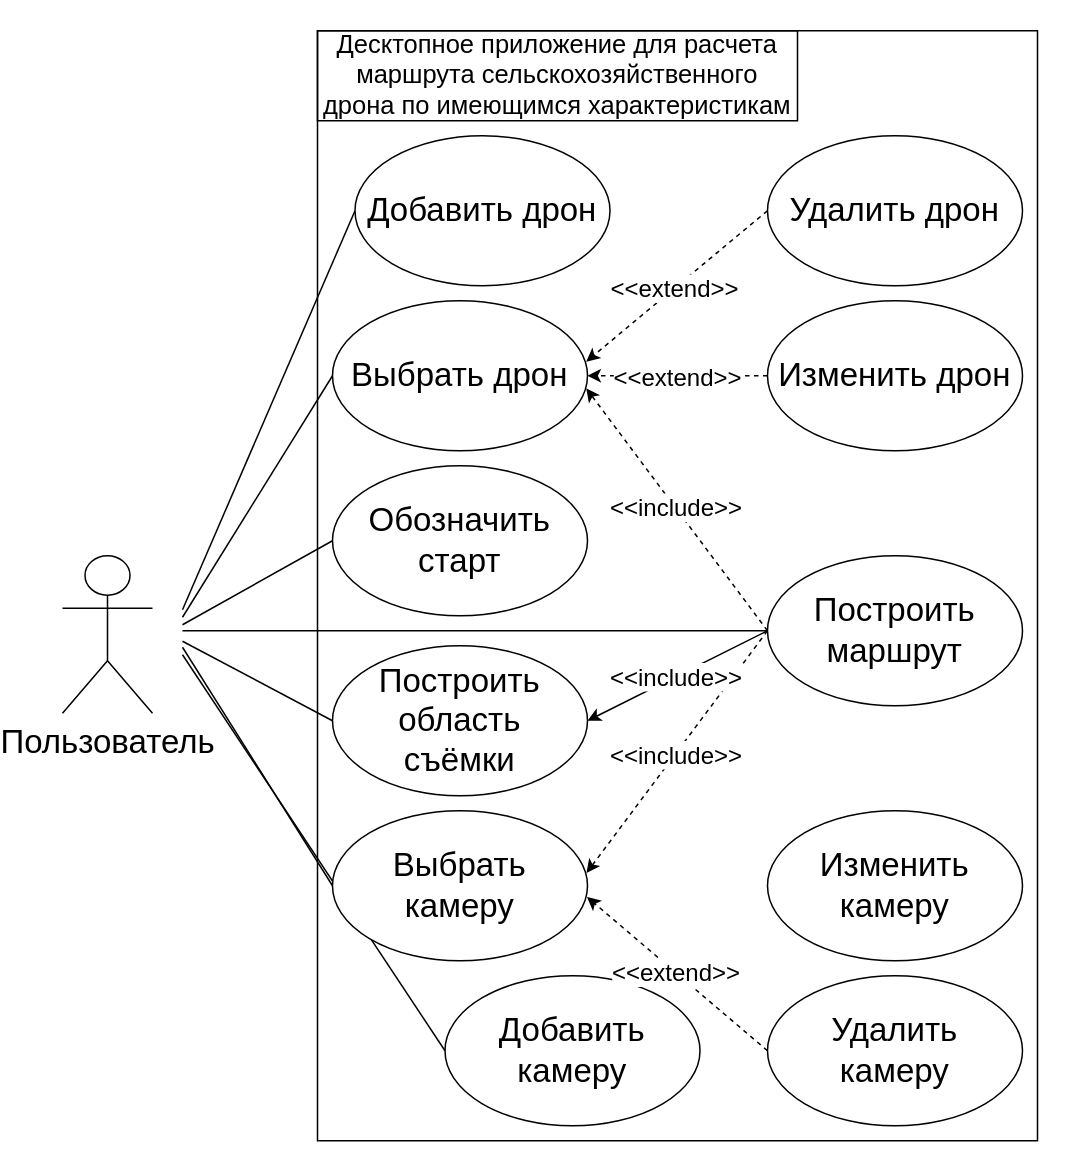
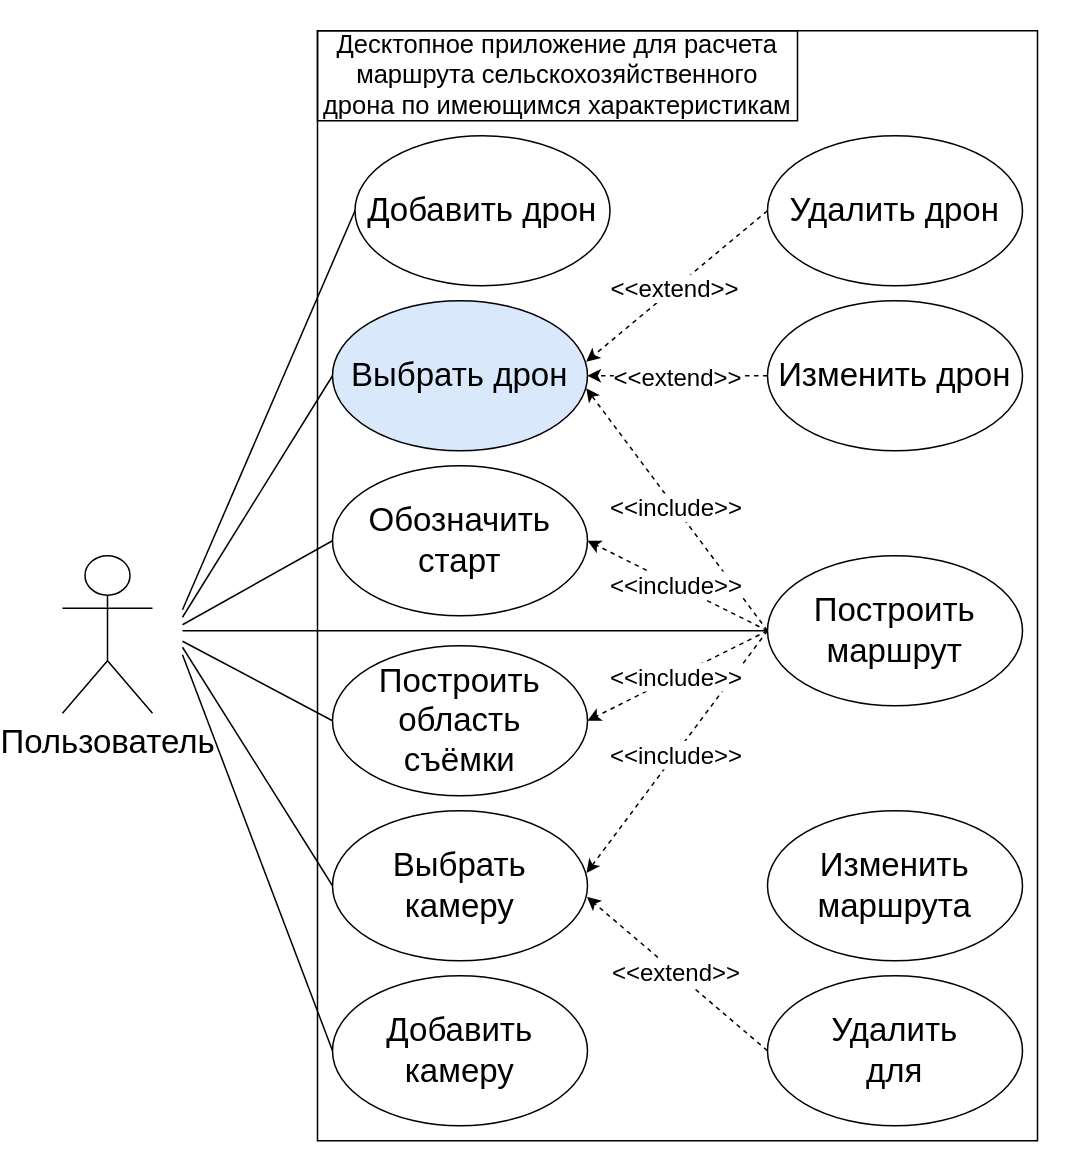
node "Выбрать дрон": fillcolor #ffffff -> #dae8fc
edge "Построить маршрут" -> "Обозначить старт": added, label "<<include>>"
edge "Построить маршрут" -> "Построить область съёмки": style solid -> dashed
node "Изменить камеру": label "Изменить камеру" -> "Изменить маршрута"
node "Добавить камеру": moved (572, 1051) -> (460, 1051)
node "Удалить камеру": label "Удалить камеру" -> "Удалить для"
